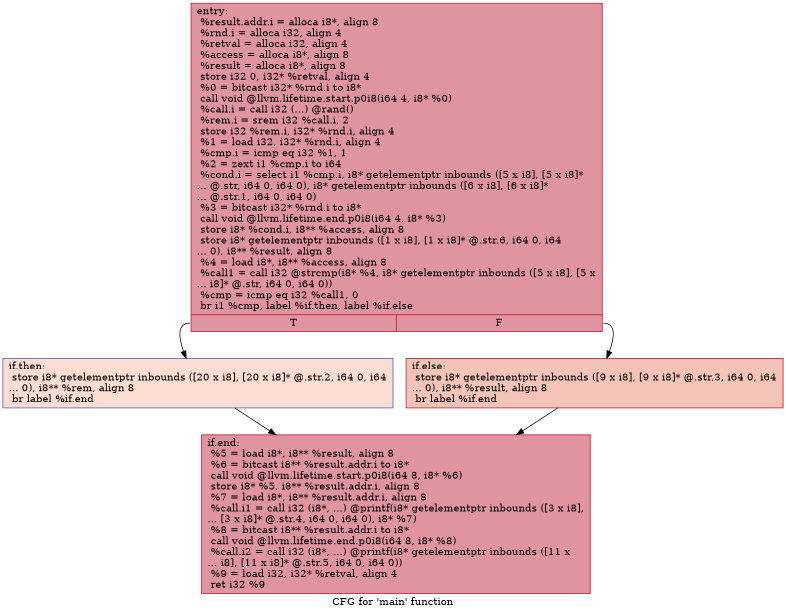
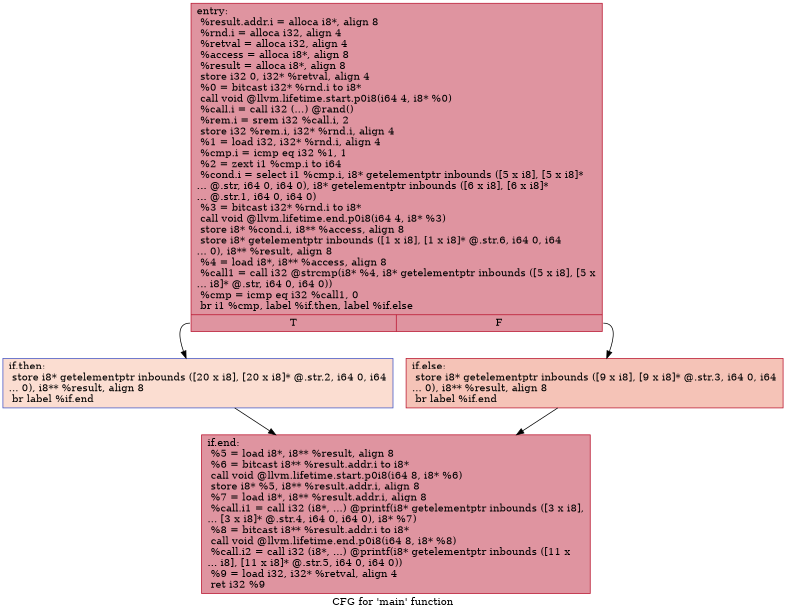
node "if.then:": text "... 0), i8** %rem, align 8" -> "... 0), i8** %result, align 8"
